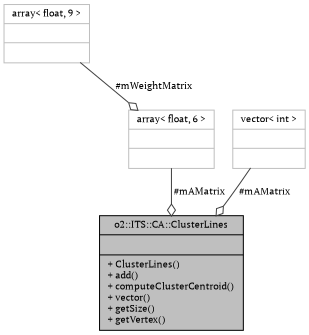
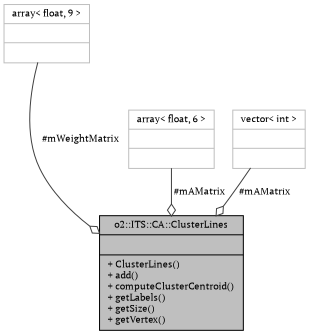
edge "array< float, 9 >" -> "array< float, 6 >": now "array< float, 9 >" -> "o2::ITS::CA::ClusterLines"
node "o2::ITS::CA::ClusterLines": text "+ vector()" -> "+ getLabels()"
